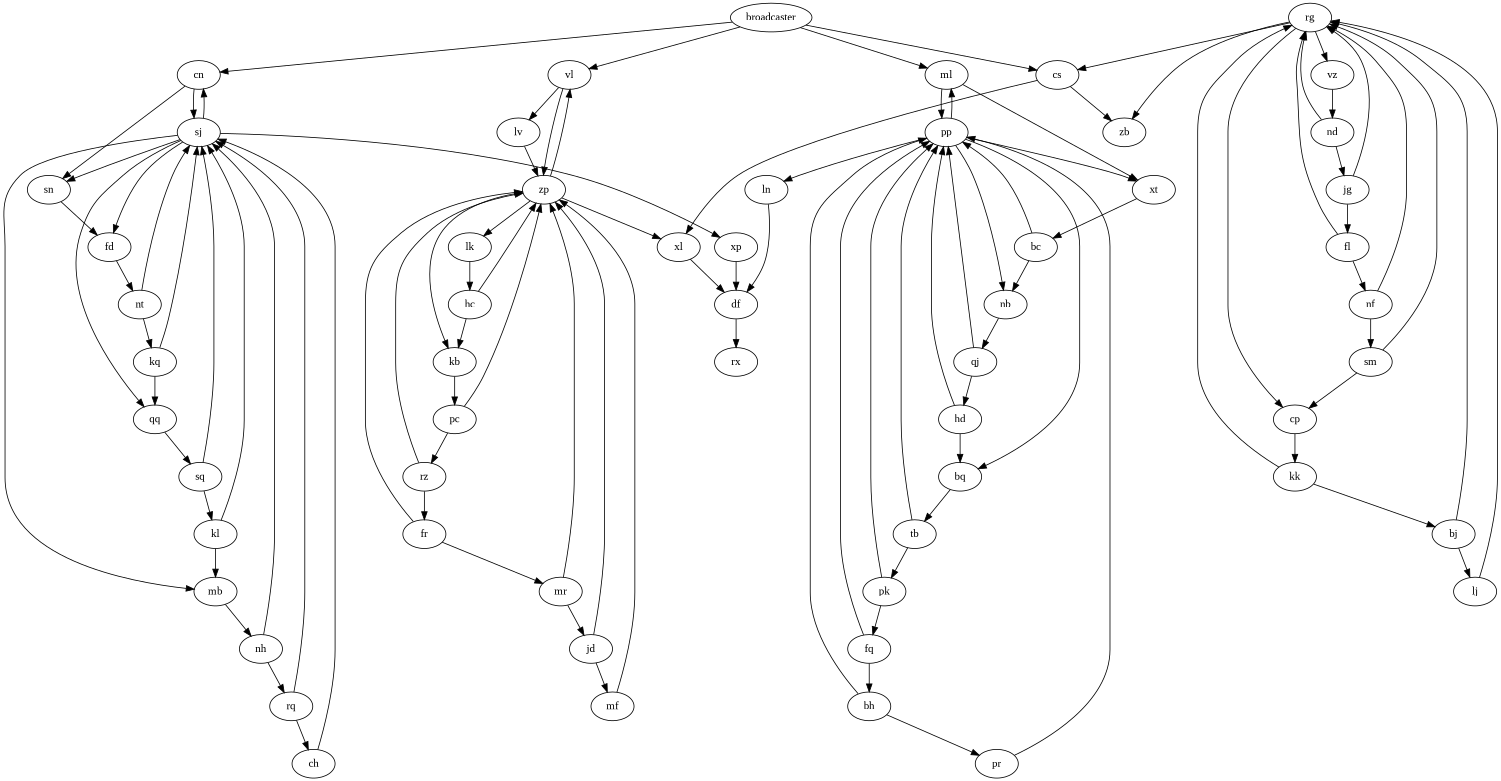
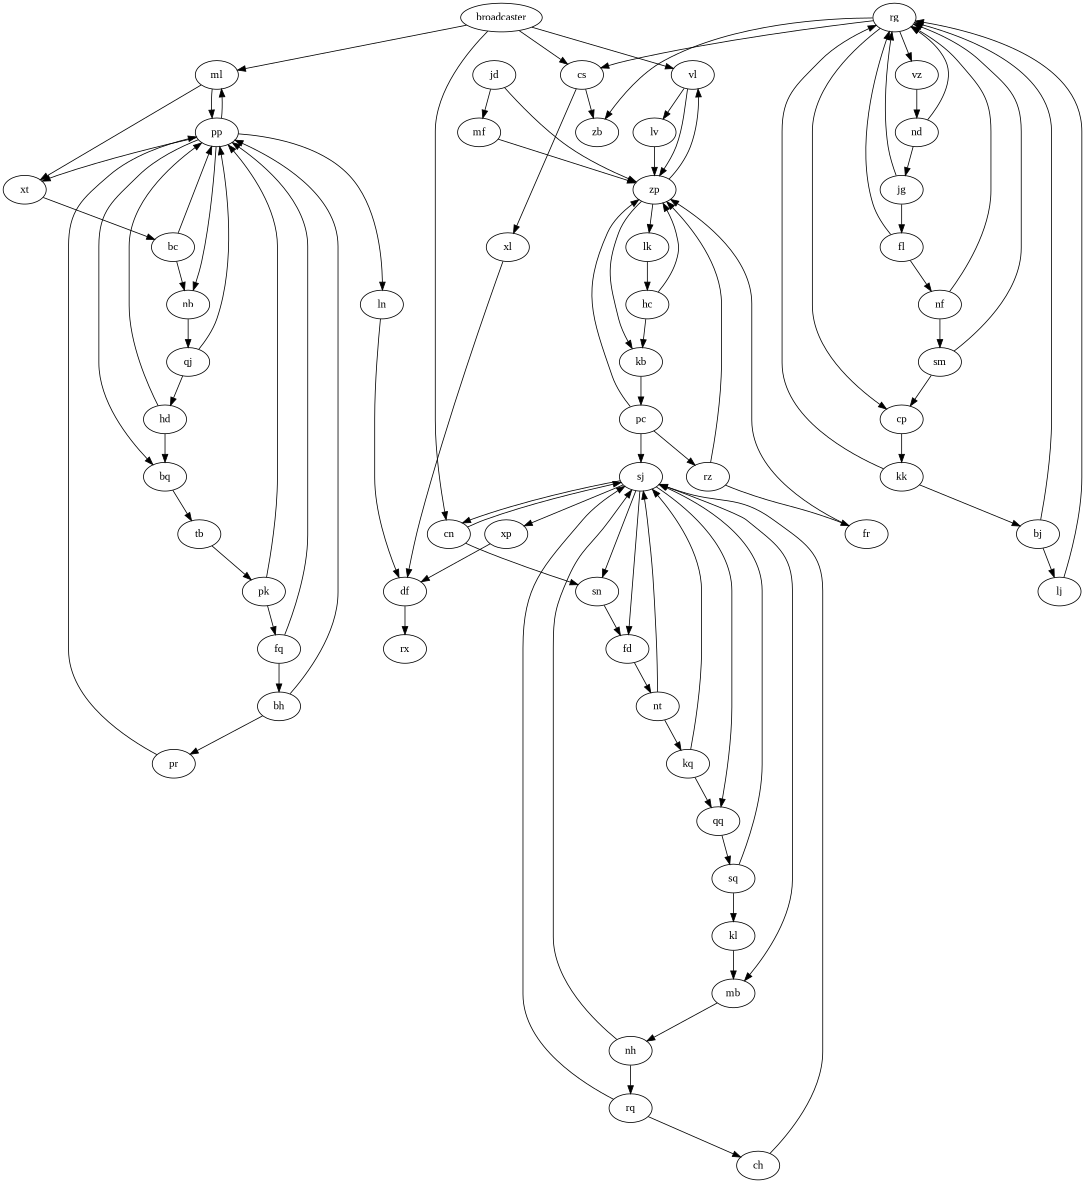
edge "zp" -> "xl": removed
edge "tb" -> "pp": removed
edge "kl" -> "sj": now "pc" -> "sj"
node "mr": removed
